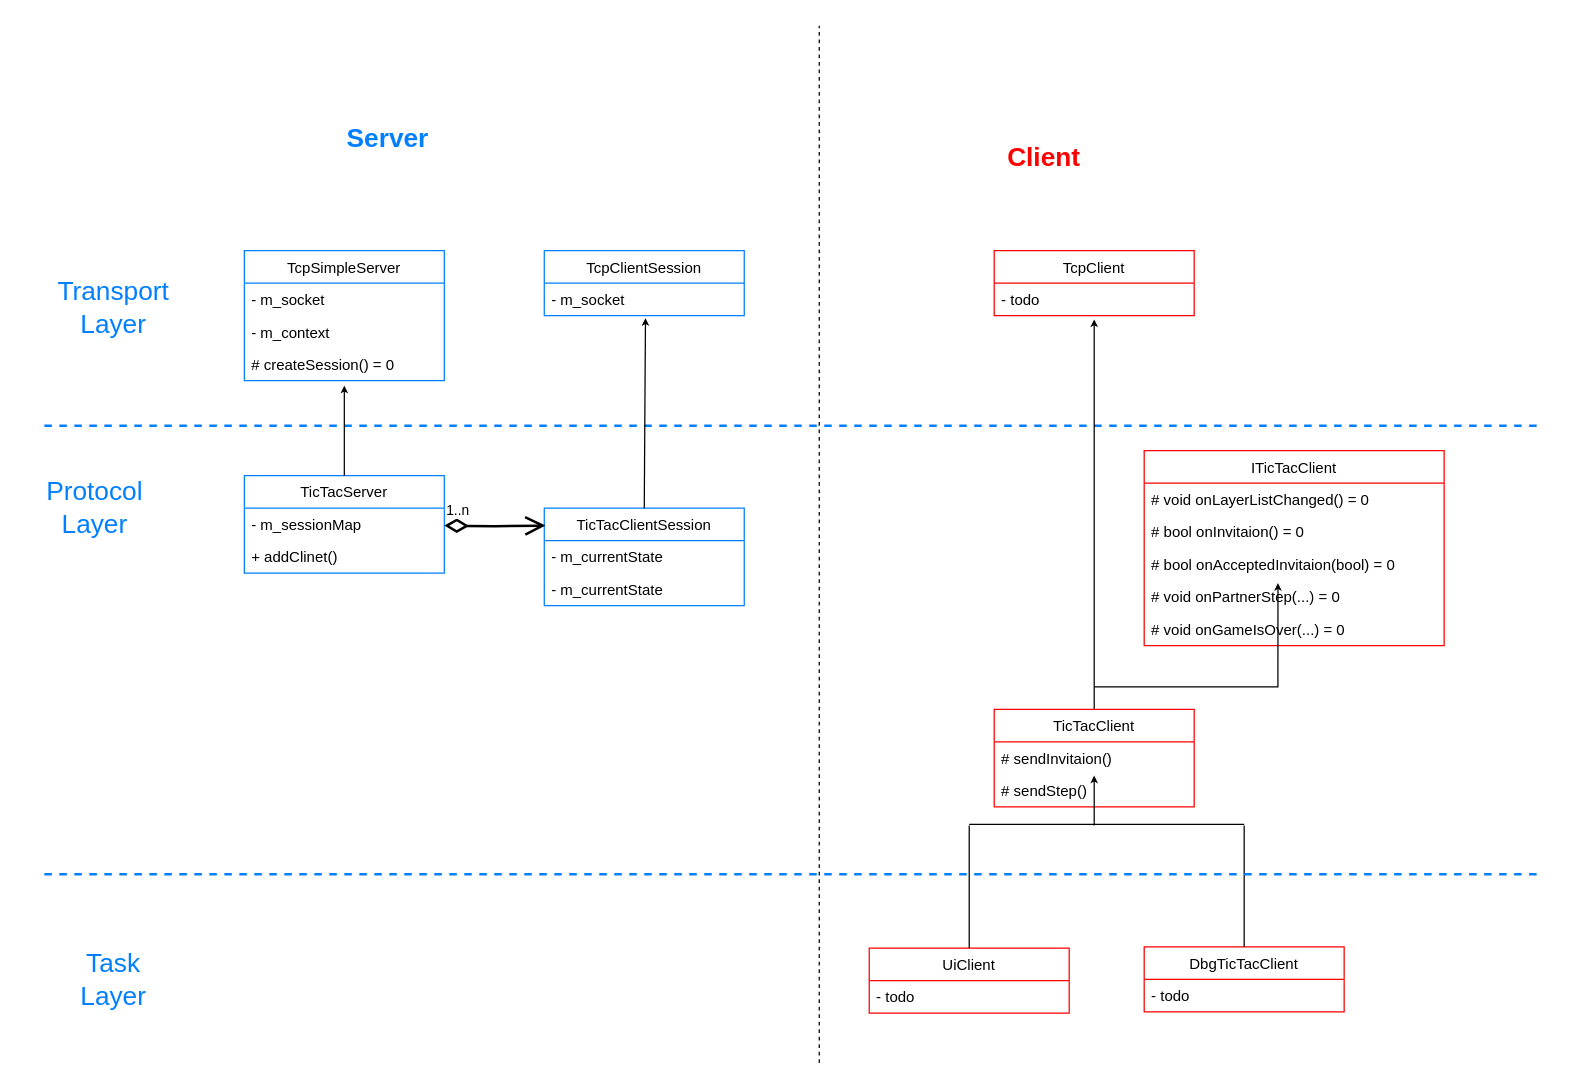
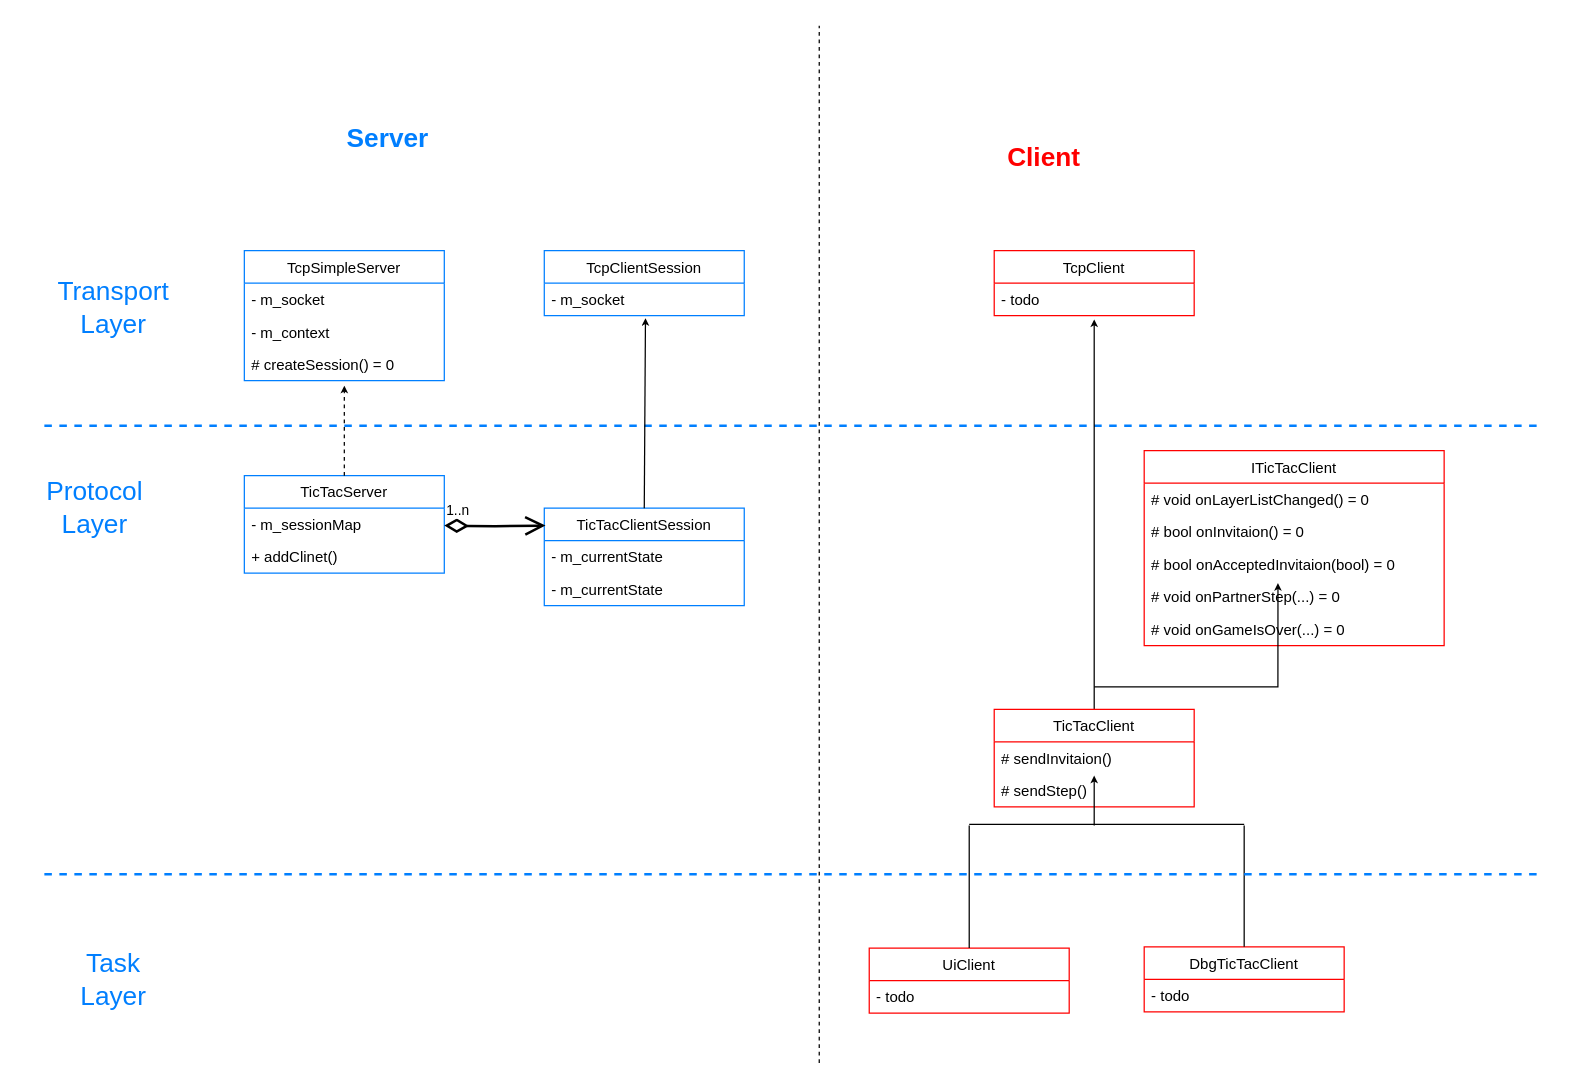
edge "TicTacServer" -> "# createSession() = 0": style solid -> dashed
